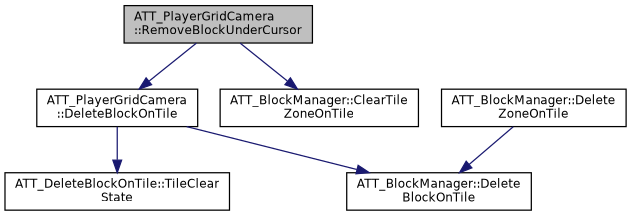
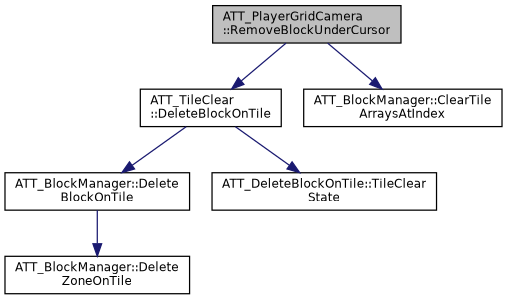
node "ATT_PlayerGridCamera ::DeleteBlockOnTile": label "ATT_PlayerGridCamera ::DeleteBlockOnTile" -> "ATT_TileClear ::DeleteBlockOnTile"
node "ATT_BlockManager::ClearTile ZoneOnTile": label "ATT_BlockManager::ClearTile ZoneOnTile" -> "ATT_BlockManager::ClearTile ArraysAtIndex"
edge "ATT_BlockManager::Delete ZoneOnTile" -> "ATT_BlockManager::Delete BlockOnTile": reversed
